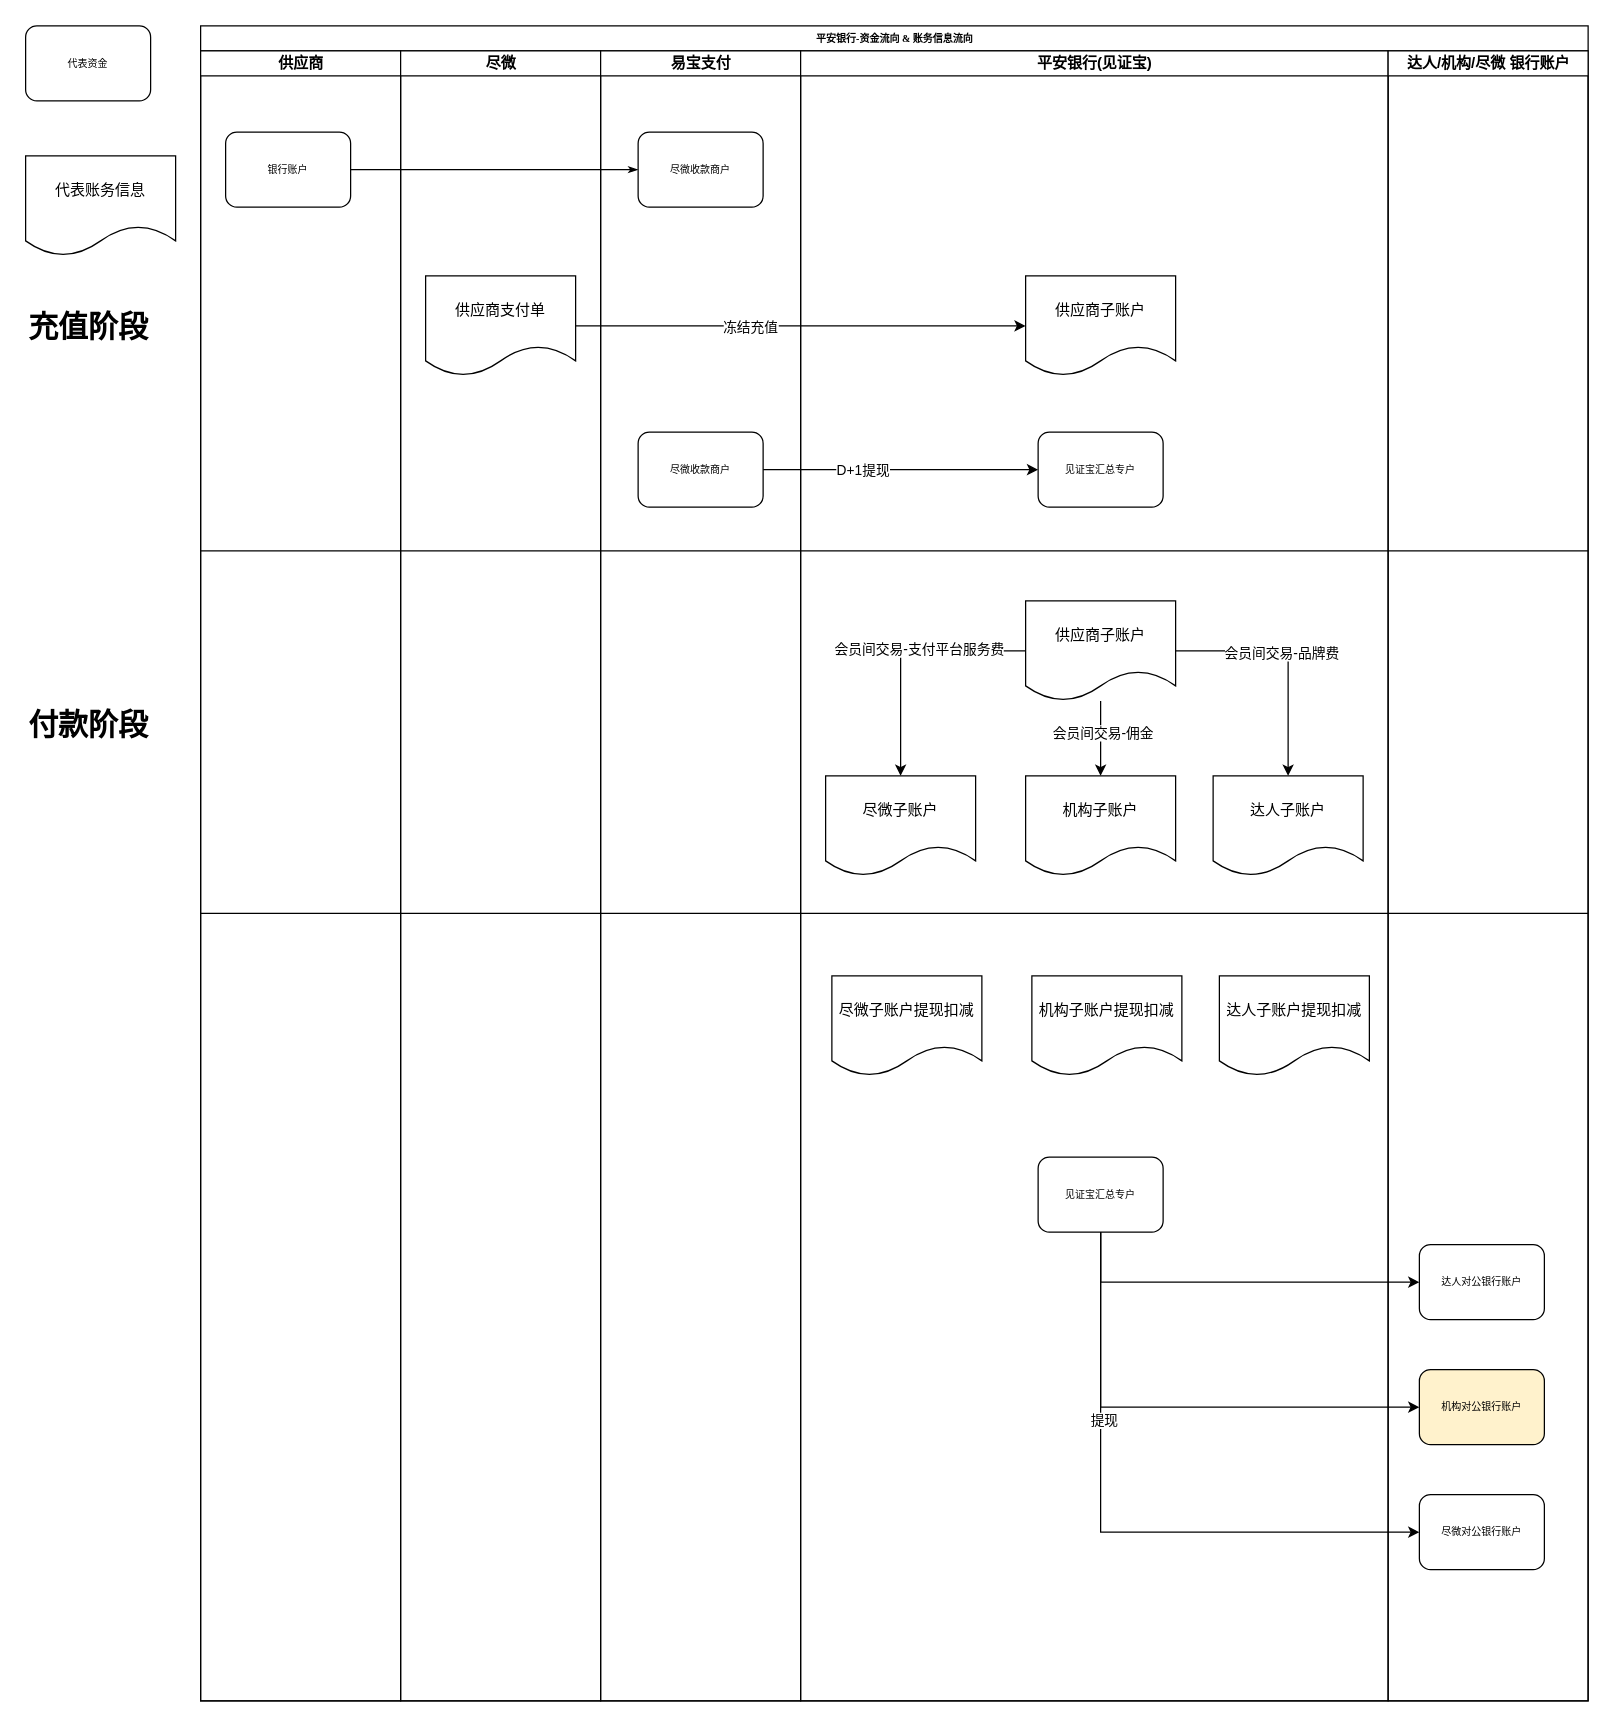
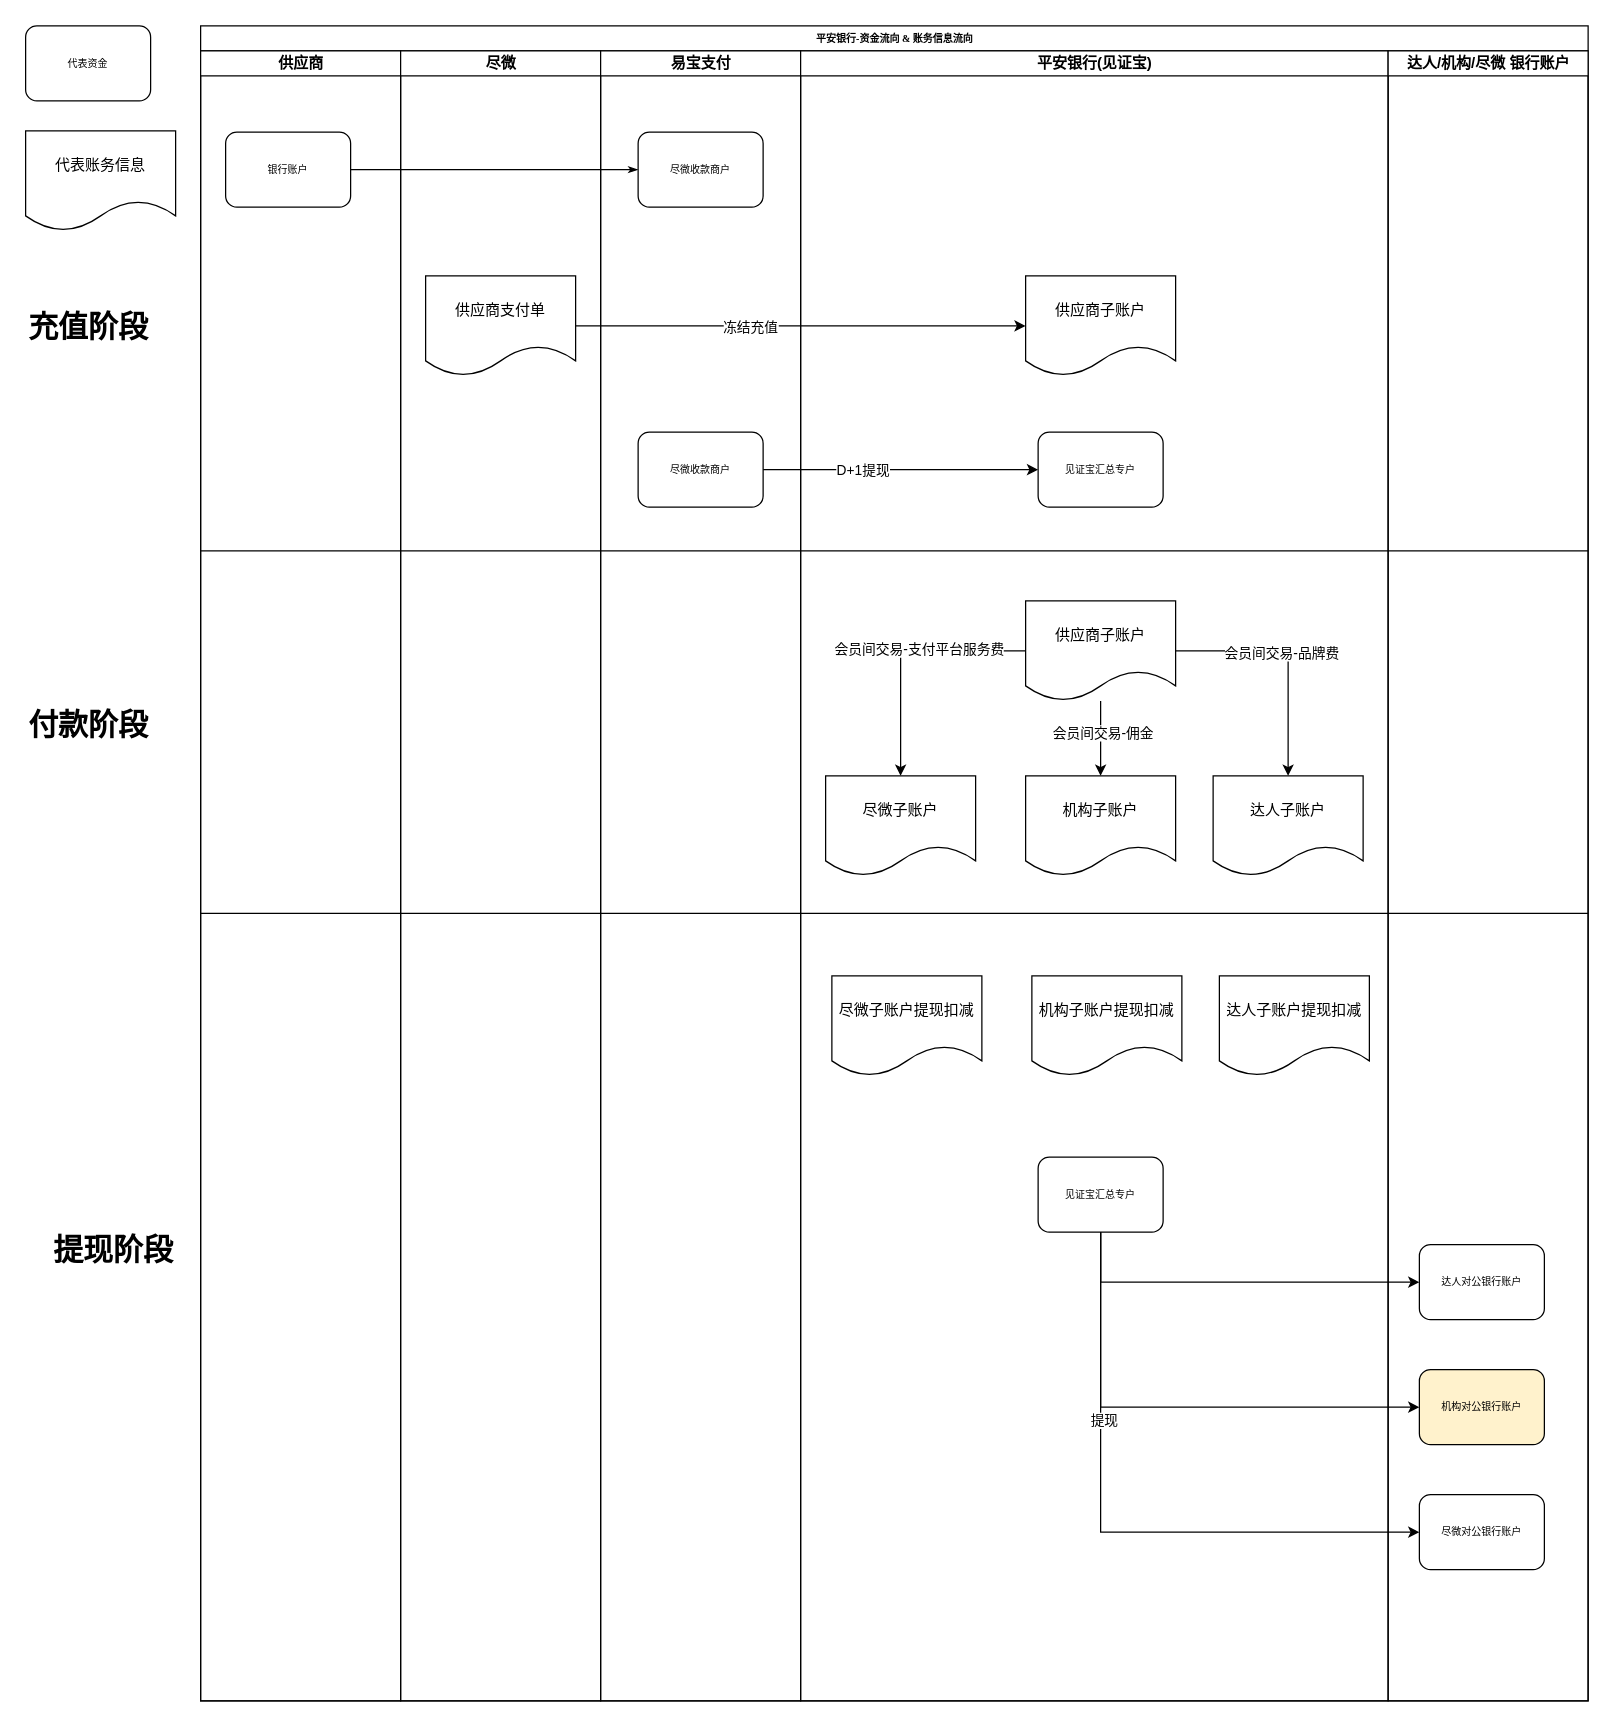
node "代表账务信息": moved (101, 206) -> (101, 181)
node "提现阶段": added
